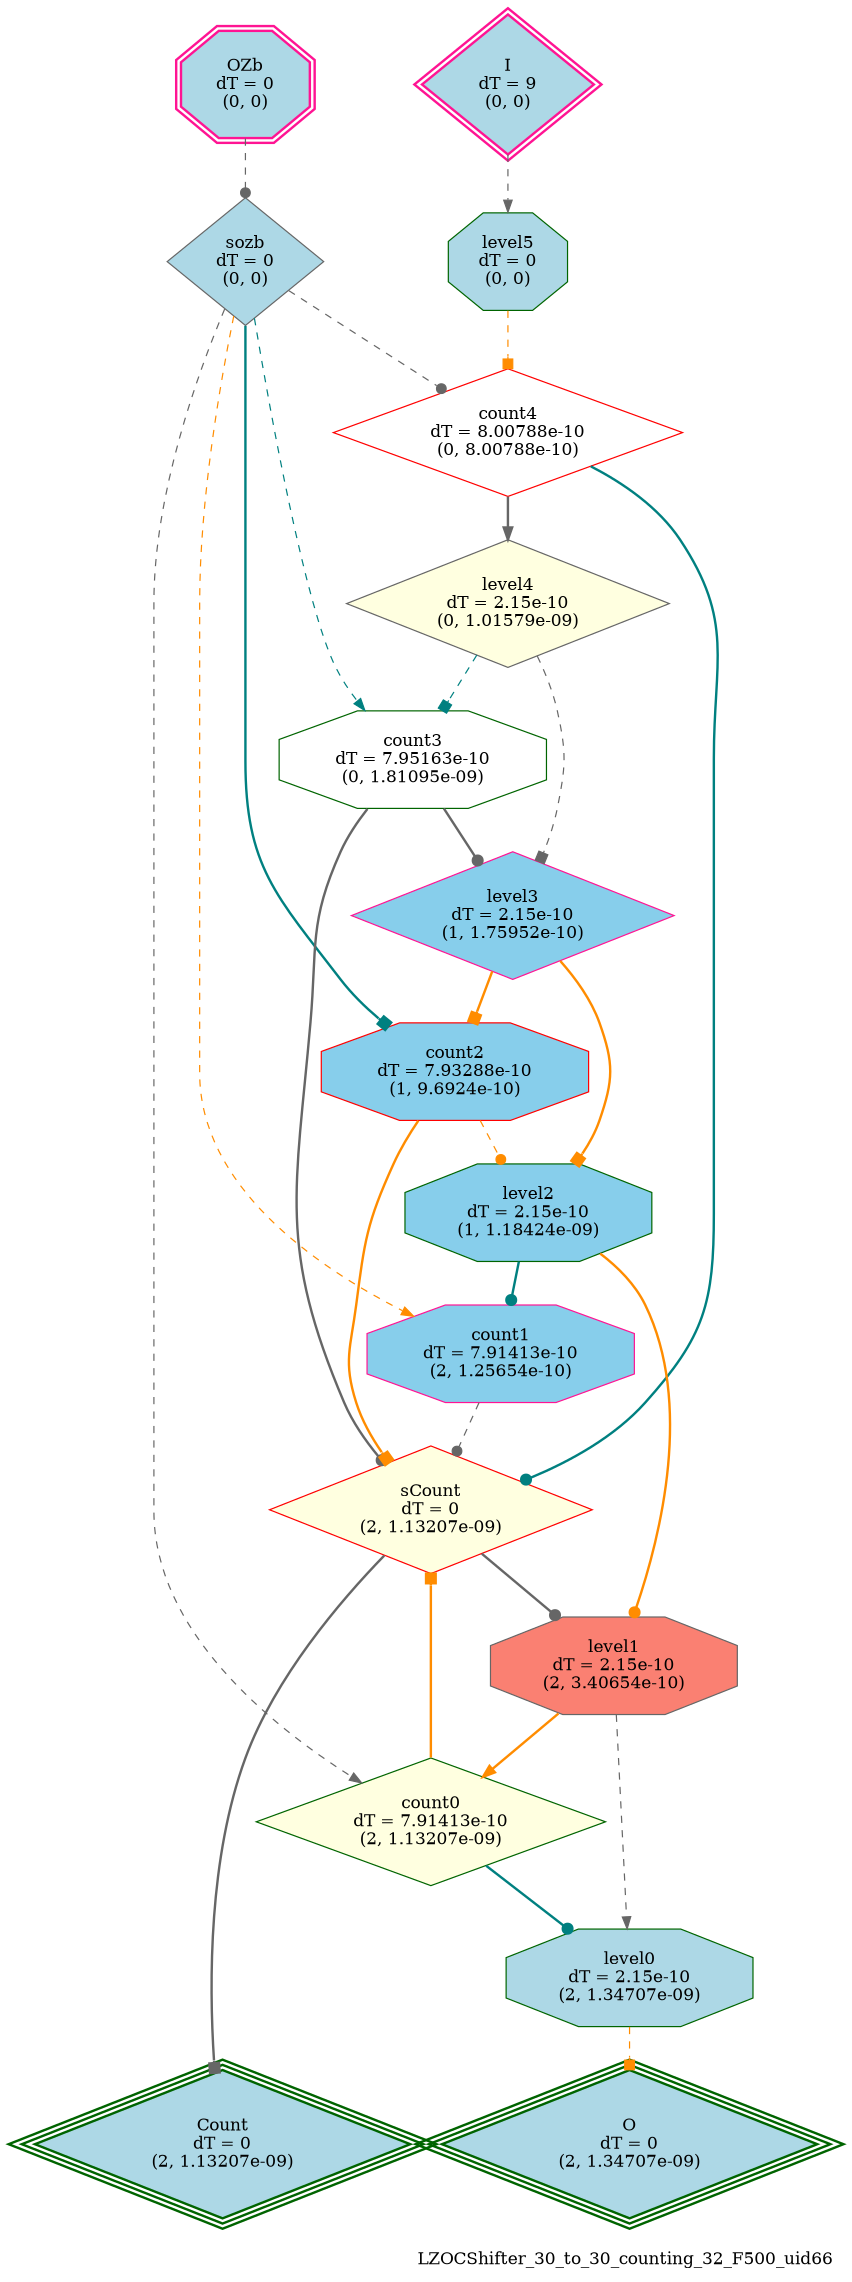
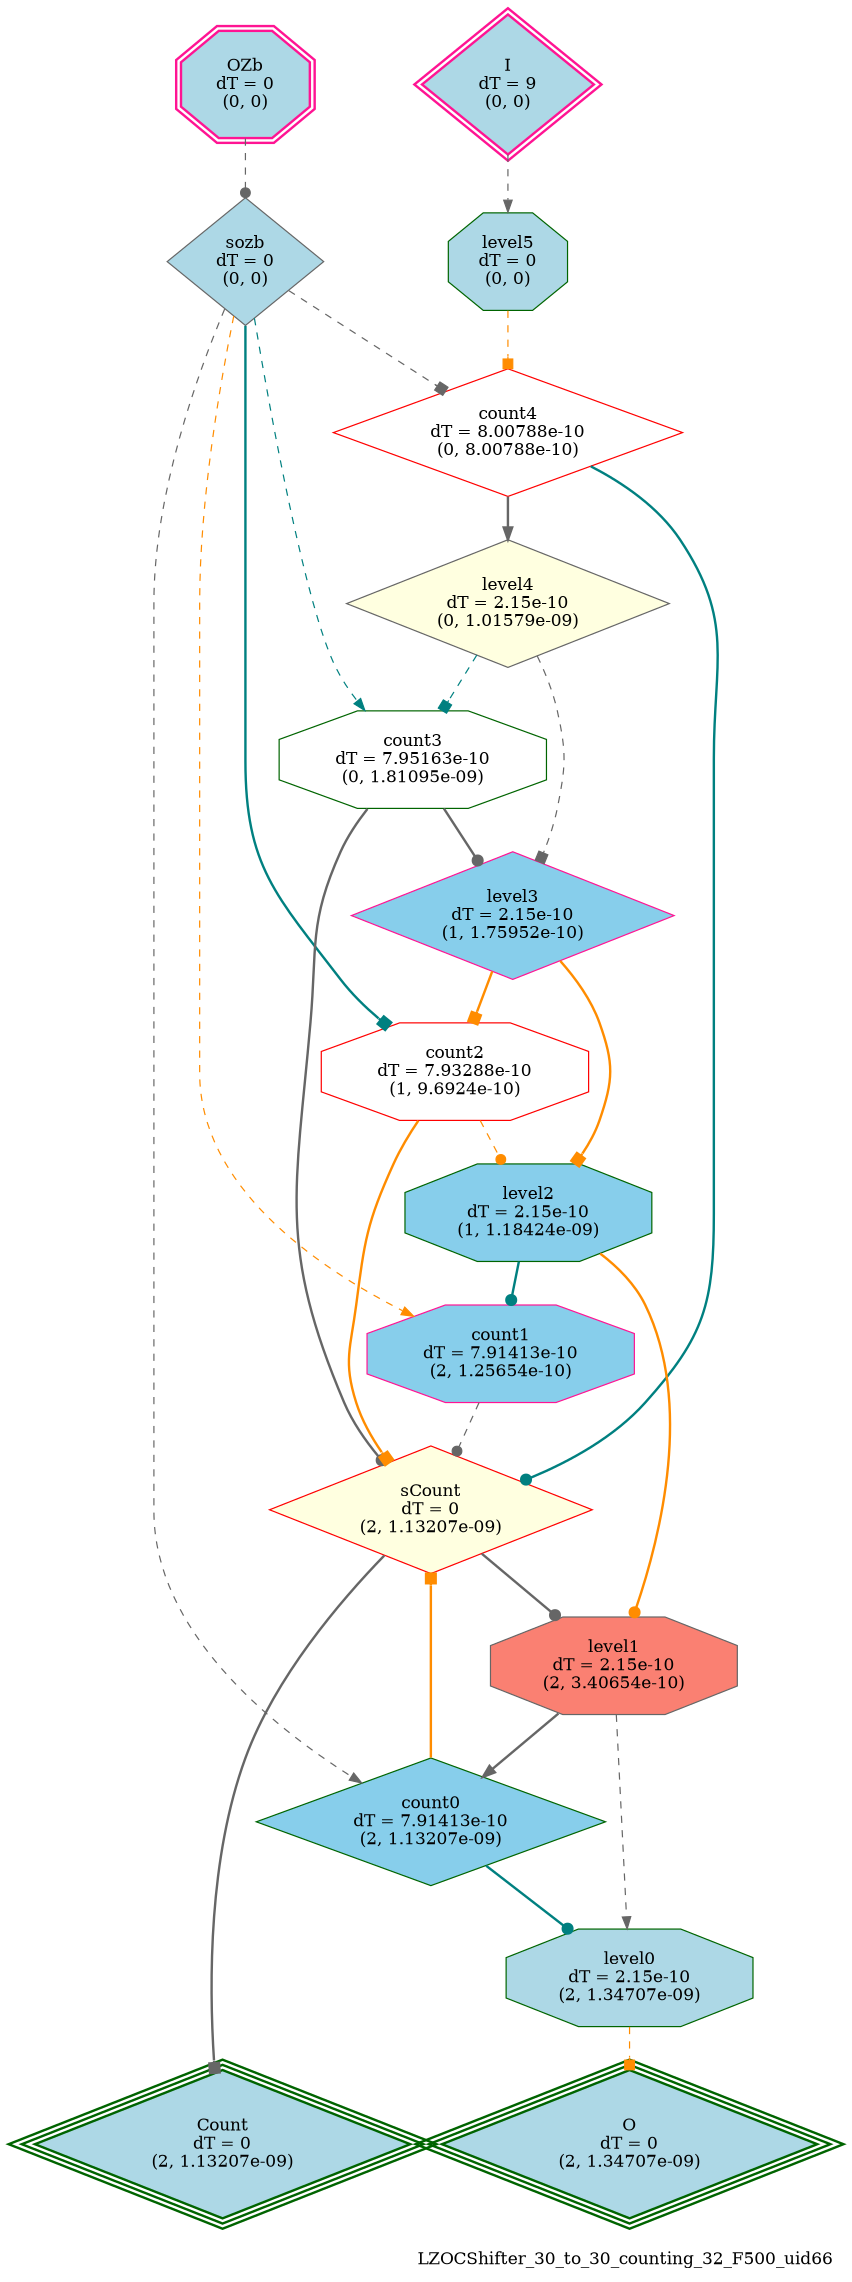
edge "sozb dT = 0 (0, 0)" -> "count4 dT = 8.00788e-10 (0, 8.00788e-10)": arrowhead dot -> box
node "count2 dT = 7.93288e-10 (1, 9.6924e-10)": fillcolor skyblue -> white
edge "level1 dT = 2.15e-10 (2, 3.40654e-10)" -> "count0 dT = 7.91413e-10 (2, 1.13207e-09)": color darkorange -> gray40
node "count0 dT = 7.91413e-10 (2, 1.13207e-09)": fillcolor lightyellow -> skyblue
